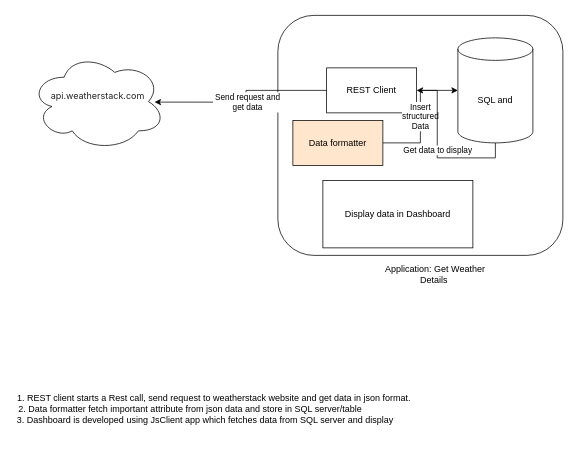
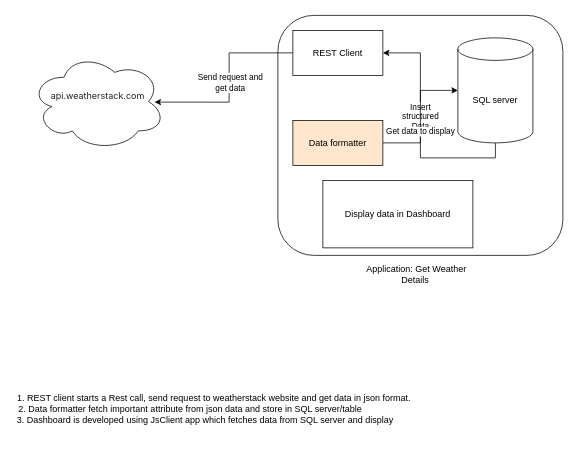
node "REST Client": moved (372, 90) -> (338, 53)
node "SQL and": label "SQL and" -> "SQL server"
node "Application: Get Weather Details": moved (435, 274) -> (417, 274)
